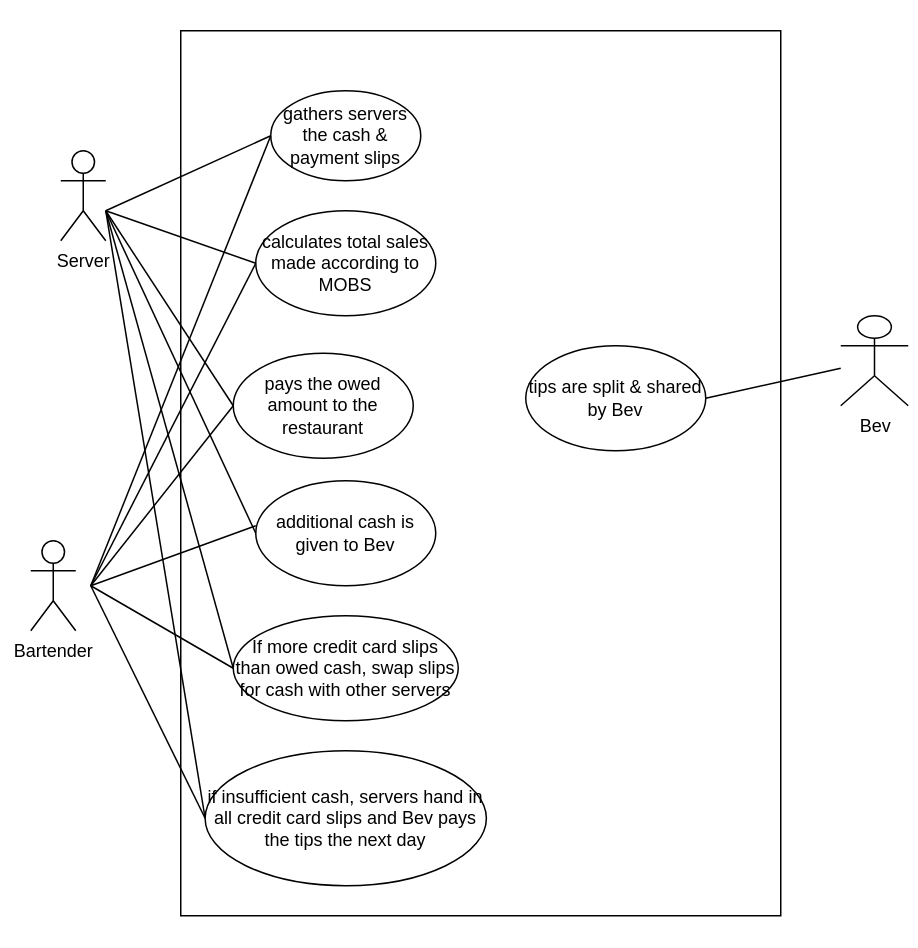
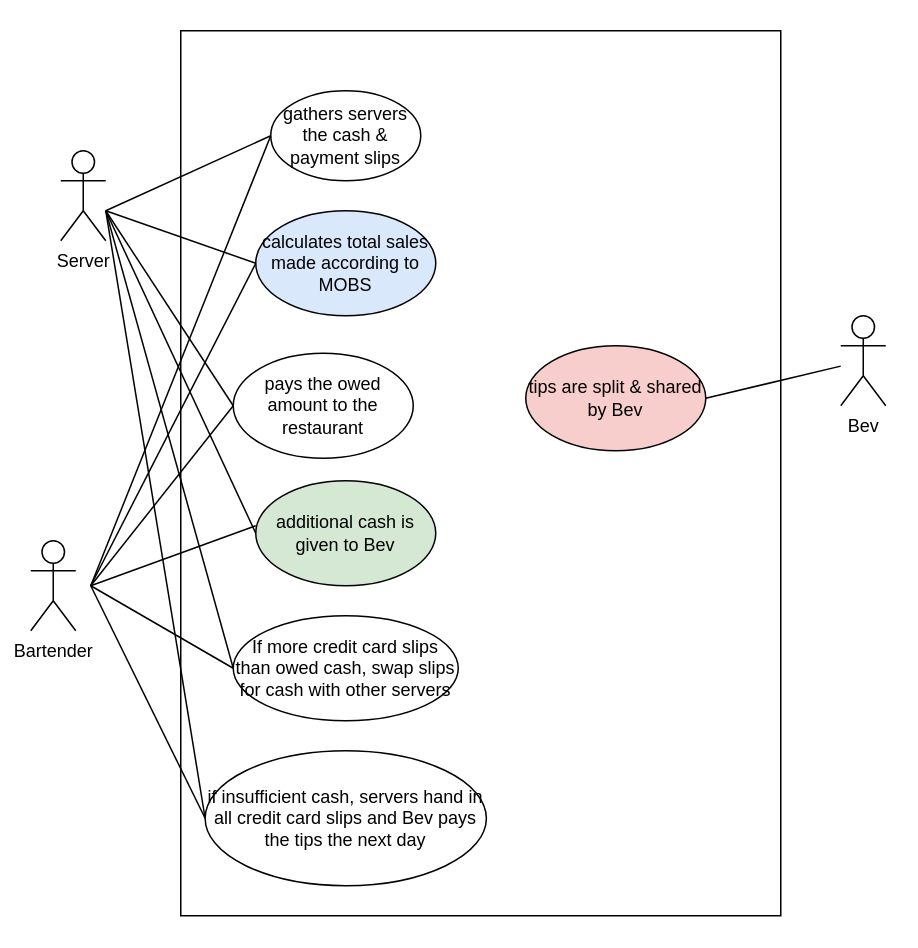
node "calculates total sales made according to MOBS": fillcolor #ffffff -> #dae8fc
node "Bev": size 68x90 -> 45x90
node "tips are split & shared by Bev": fillcolor #ffffff -> #f8cecc
node "additional cash is given to Bev": fillcolor #ffffff -> #d5e8d4
